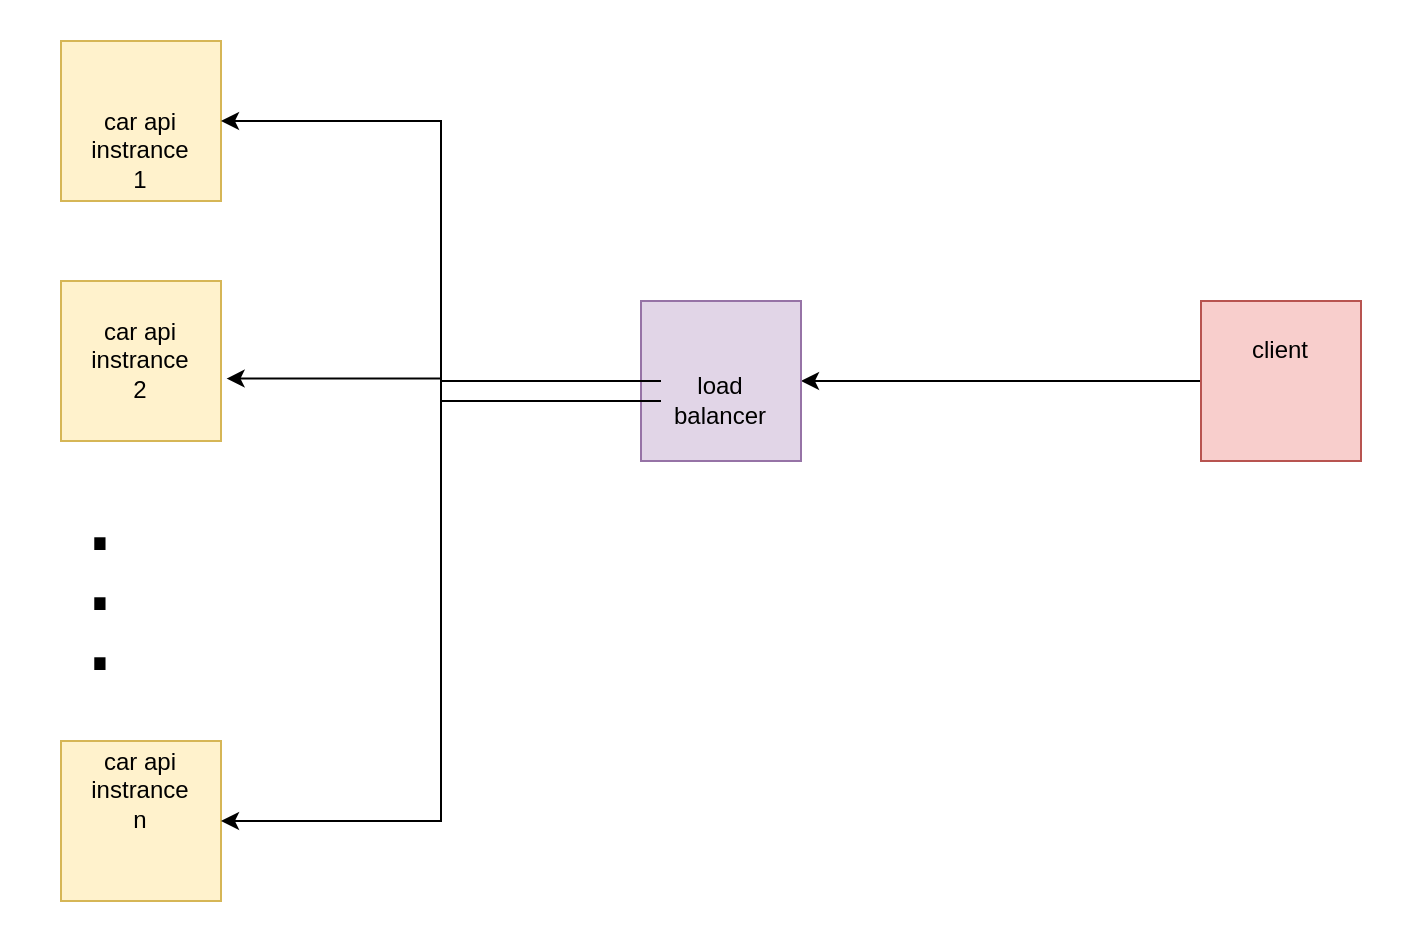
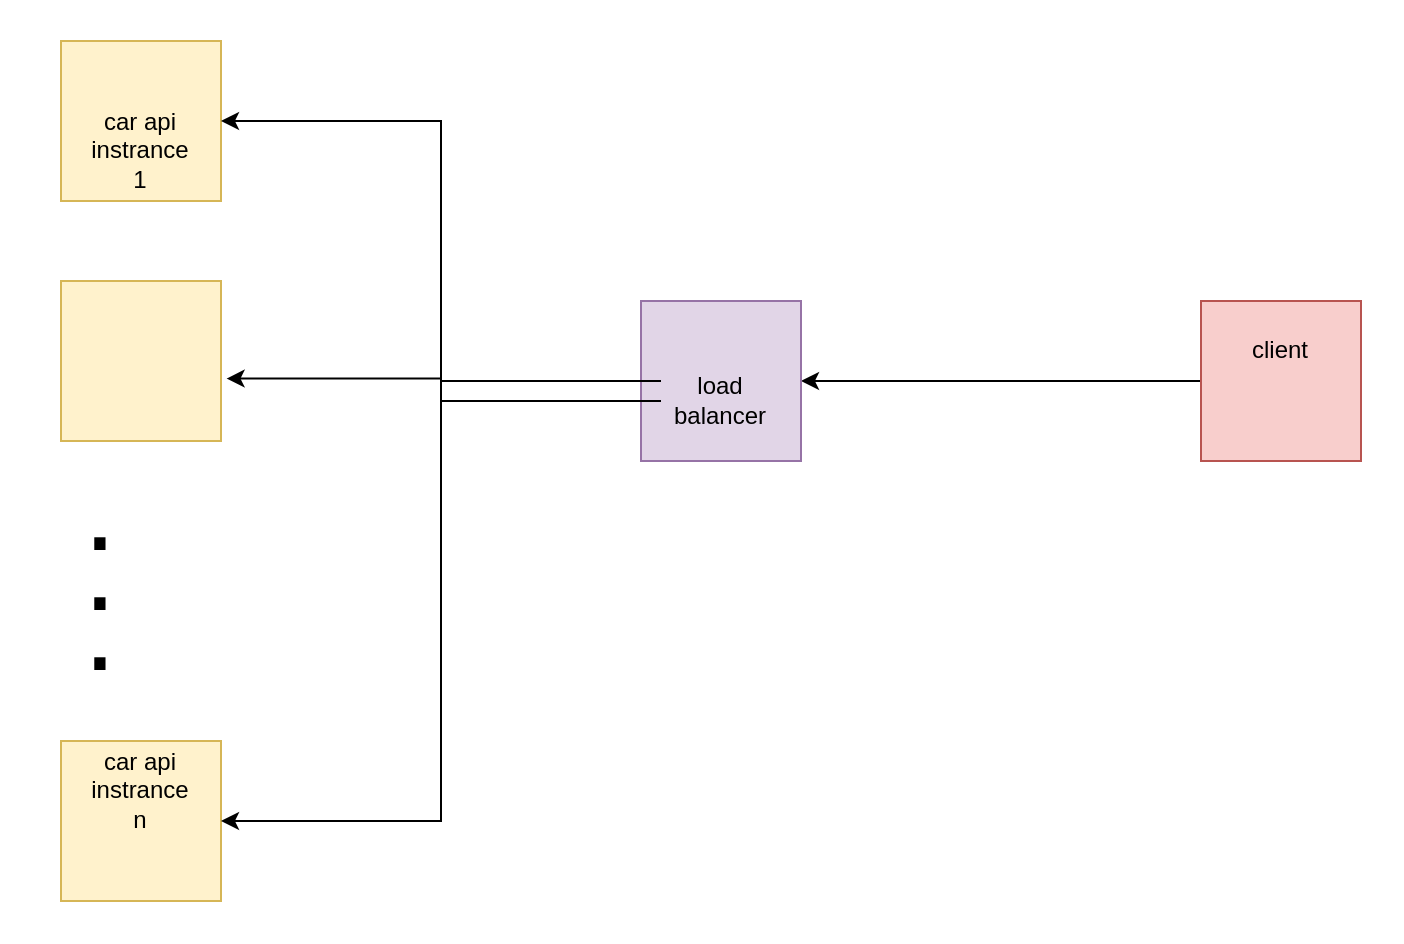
node "car api instrance 2": removed
